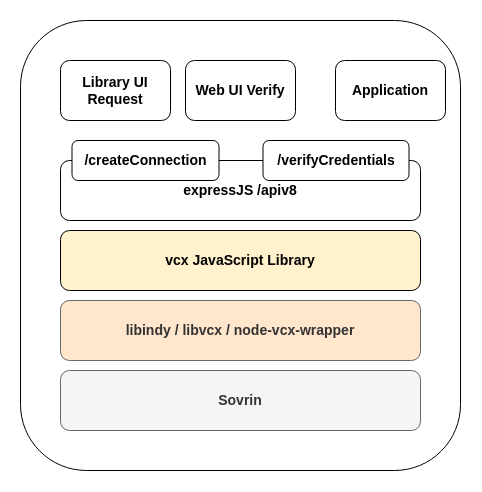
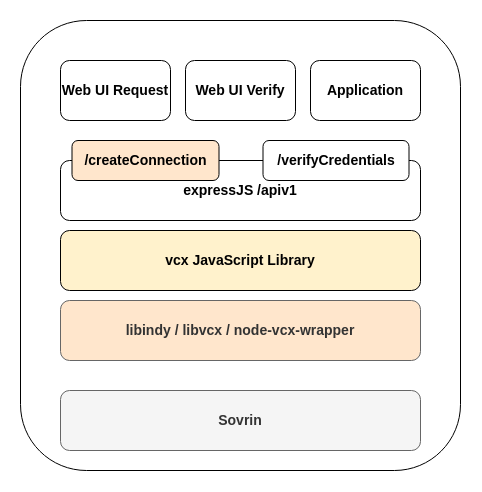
node "Library UI Request": label "Library UI Request" -> "Web UI Request"
node "Application": moved (391, 91) -> (366, 91)
node "/createConnection": fillcolor #ffffff -> #ffe6cc
node "expressJS /apiv8": label "expressJS /apiv8" -> "expressJS /apiv1"
node "Sovrin": moved (241, 401) -> (241, 421)
